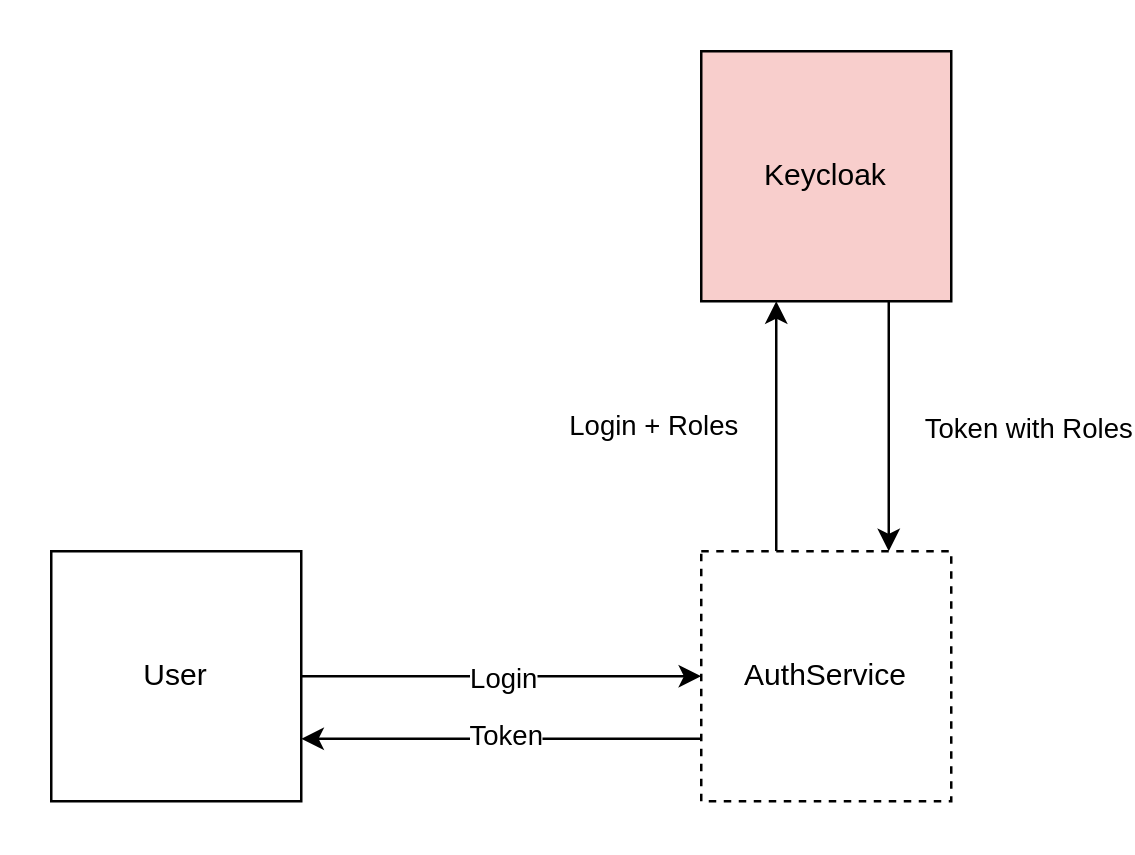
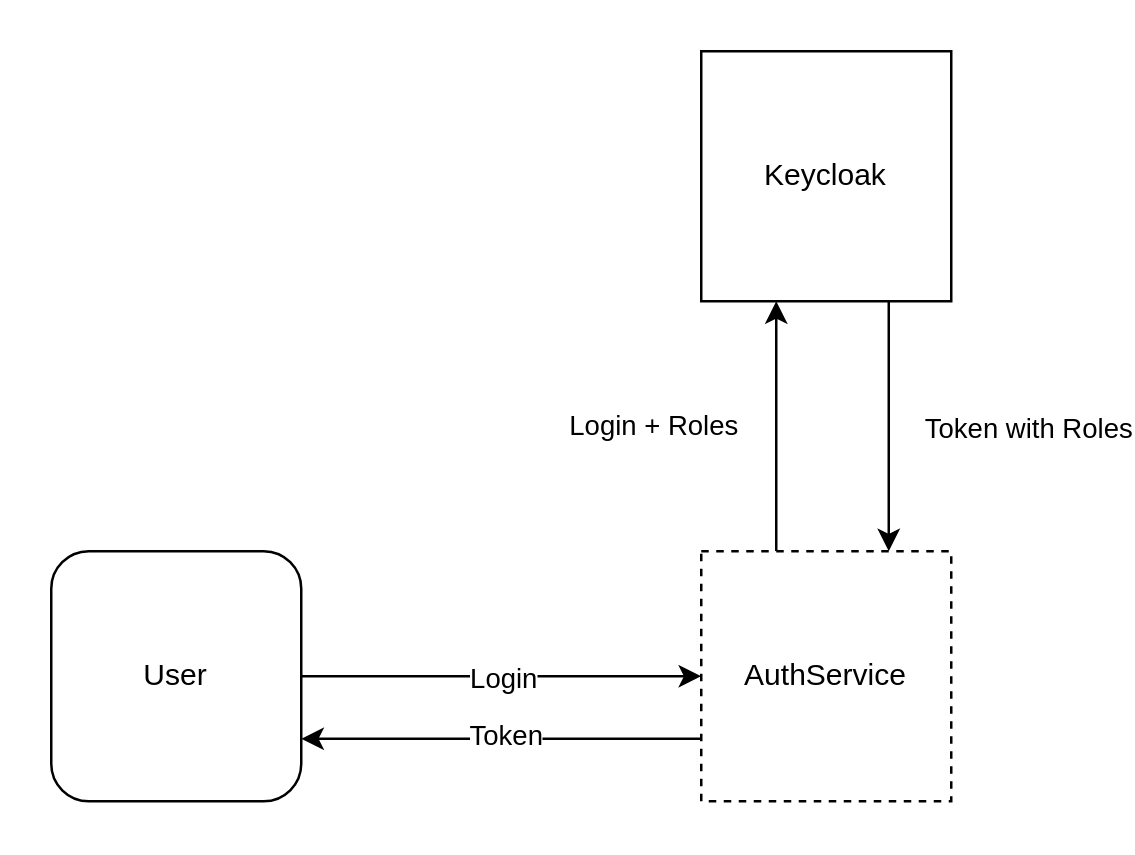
node "Keycloak": fillcolor #f8cecc -> #ffffff
node "User": shape rectangle -> rounded rectangle
